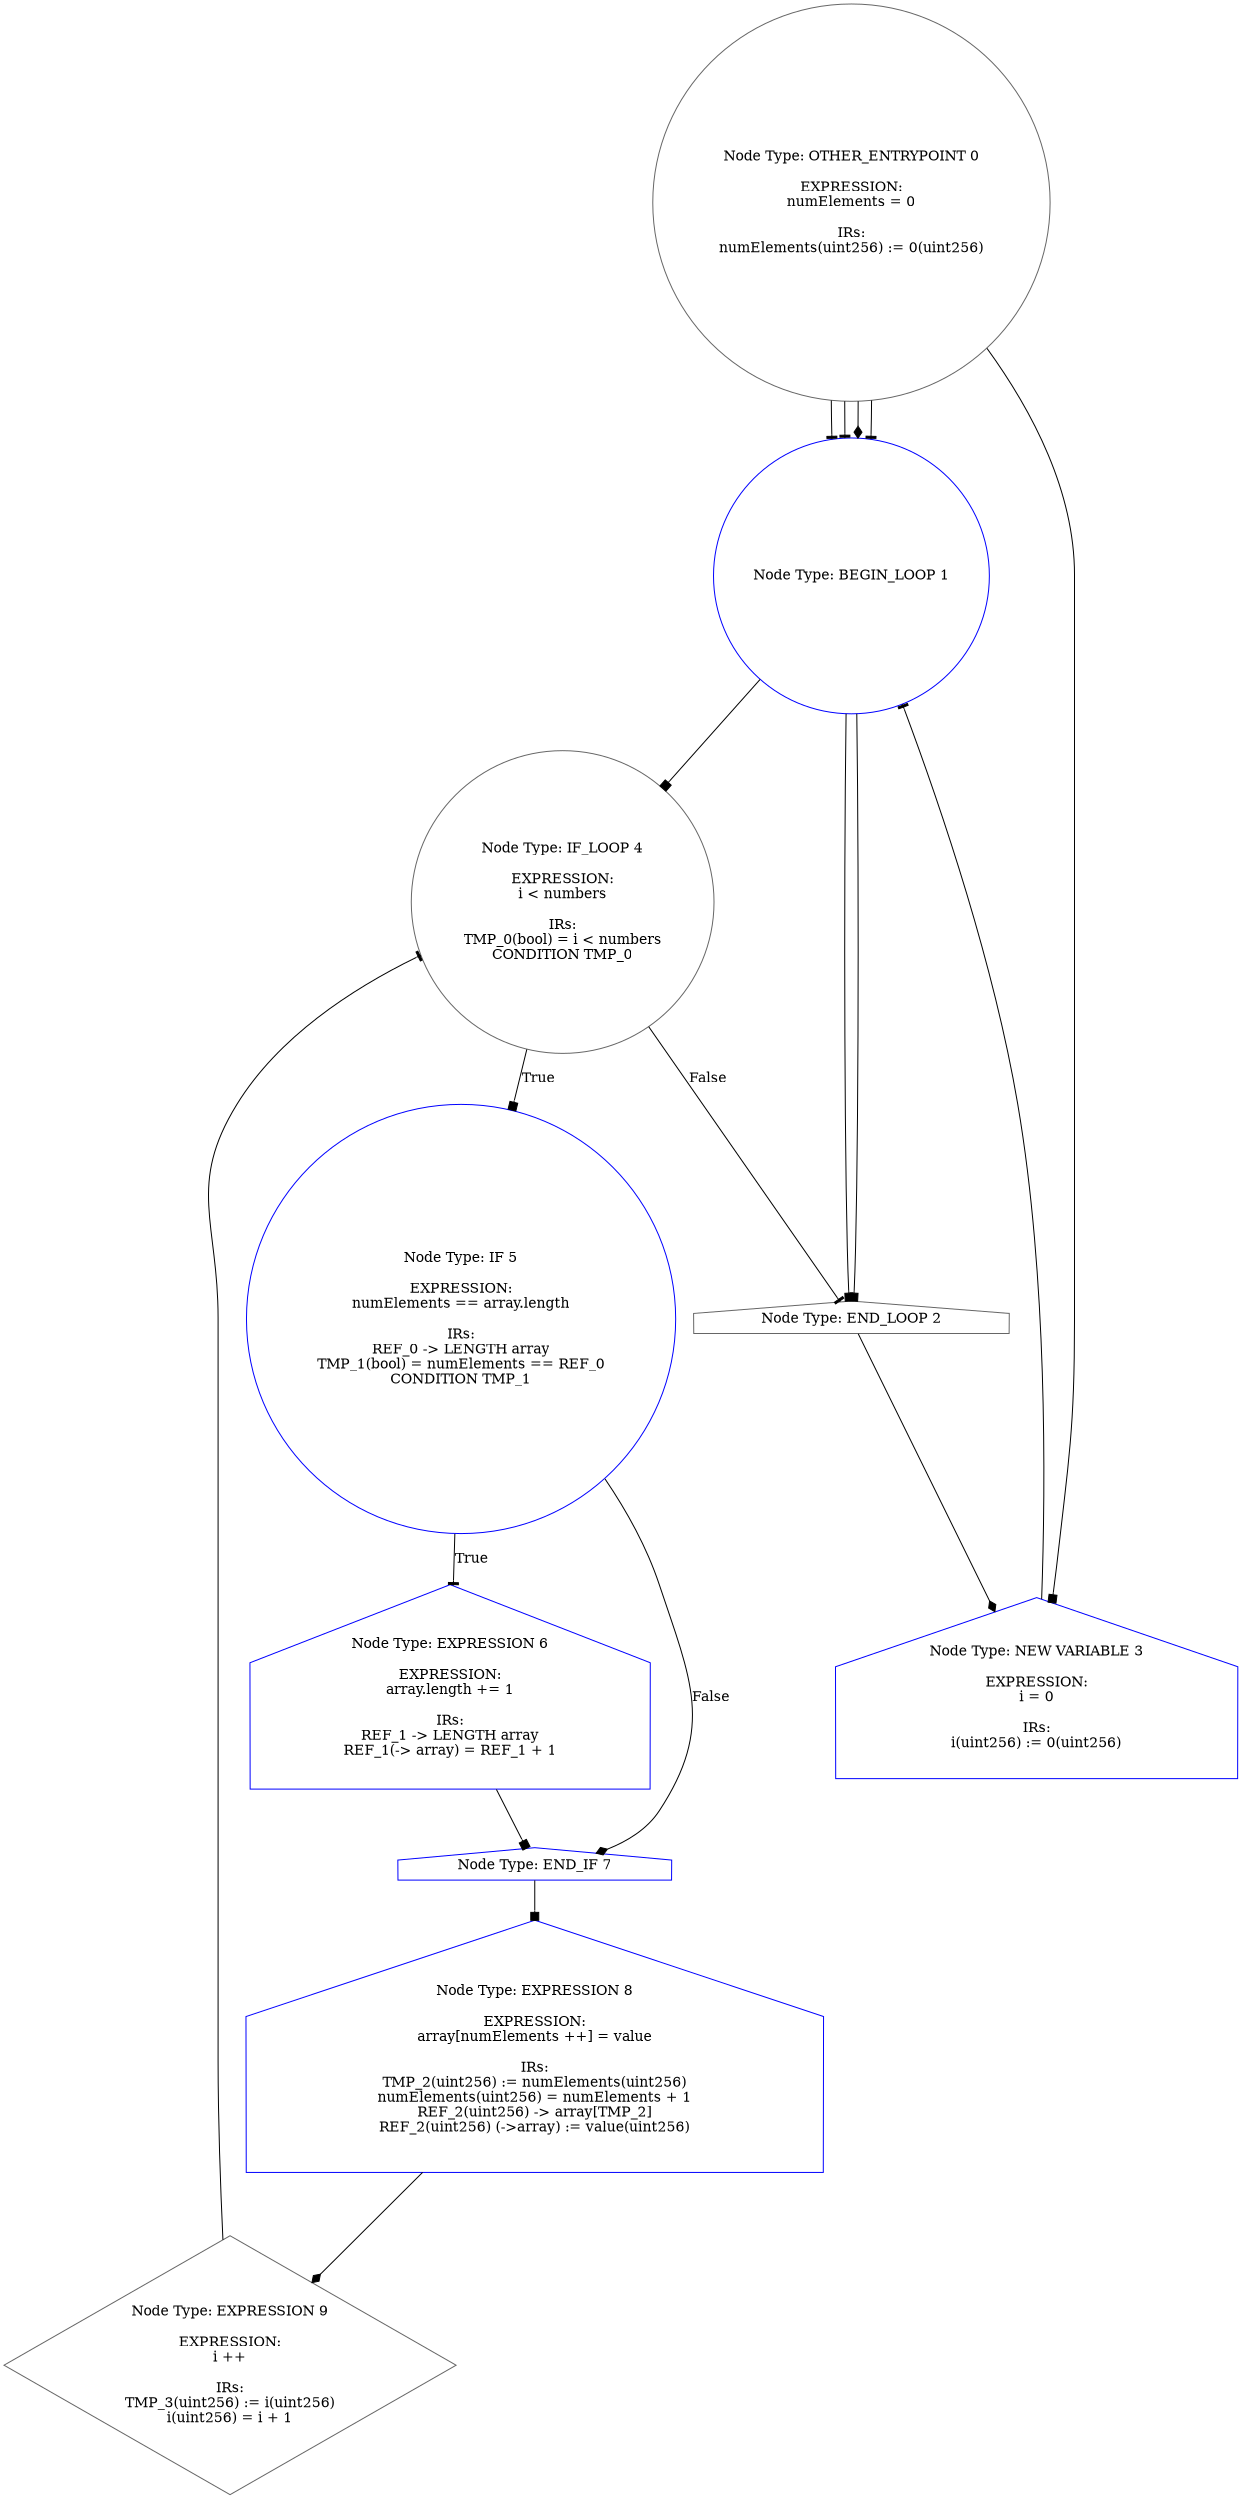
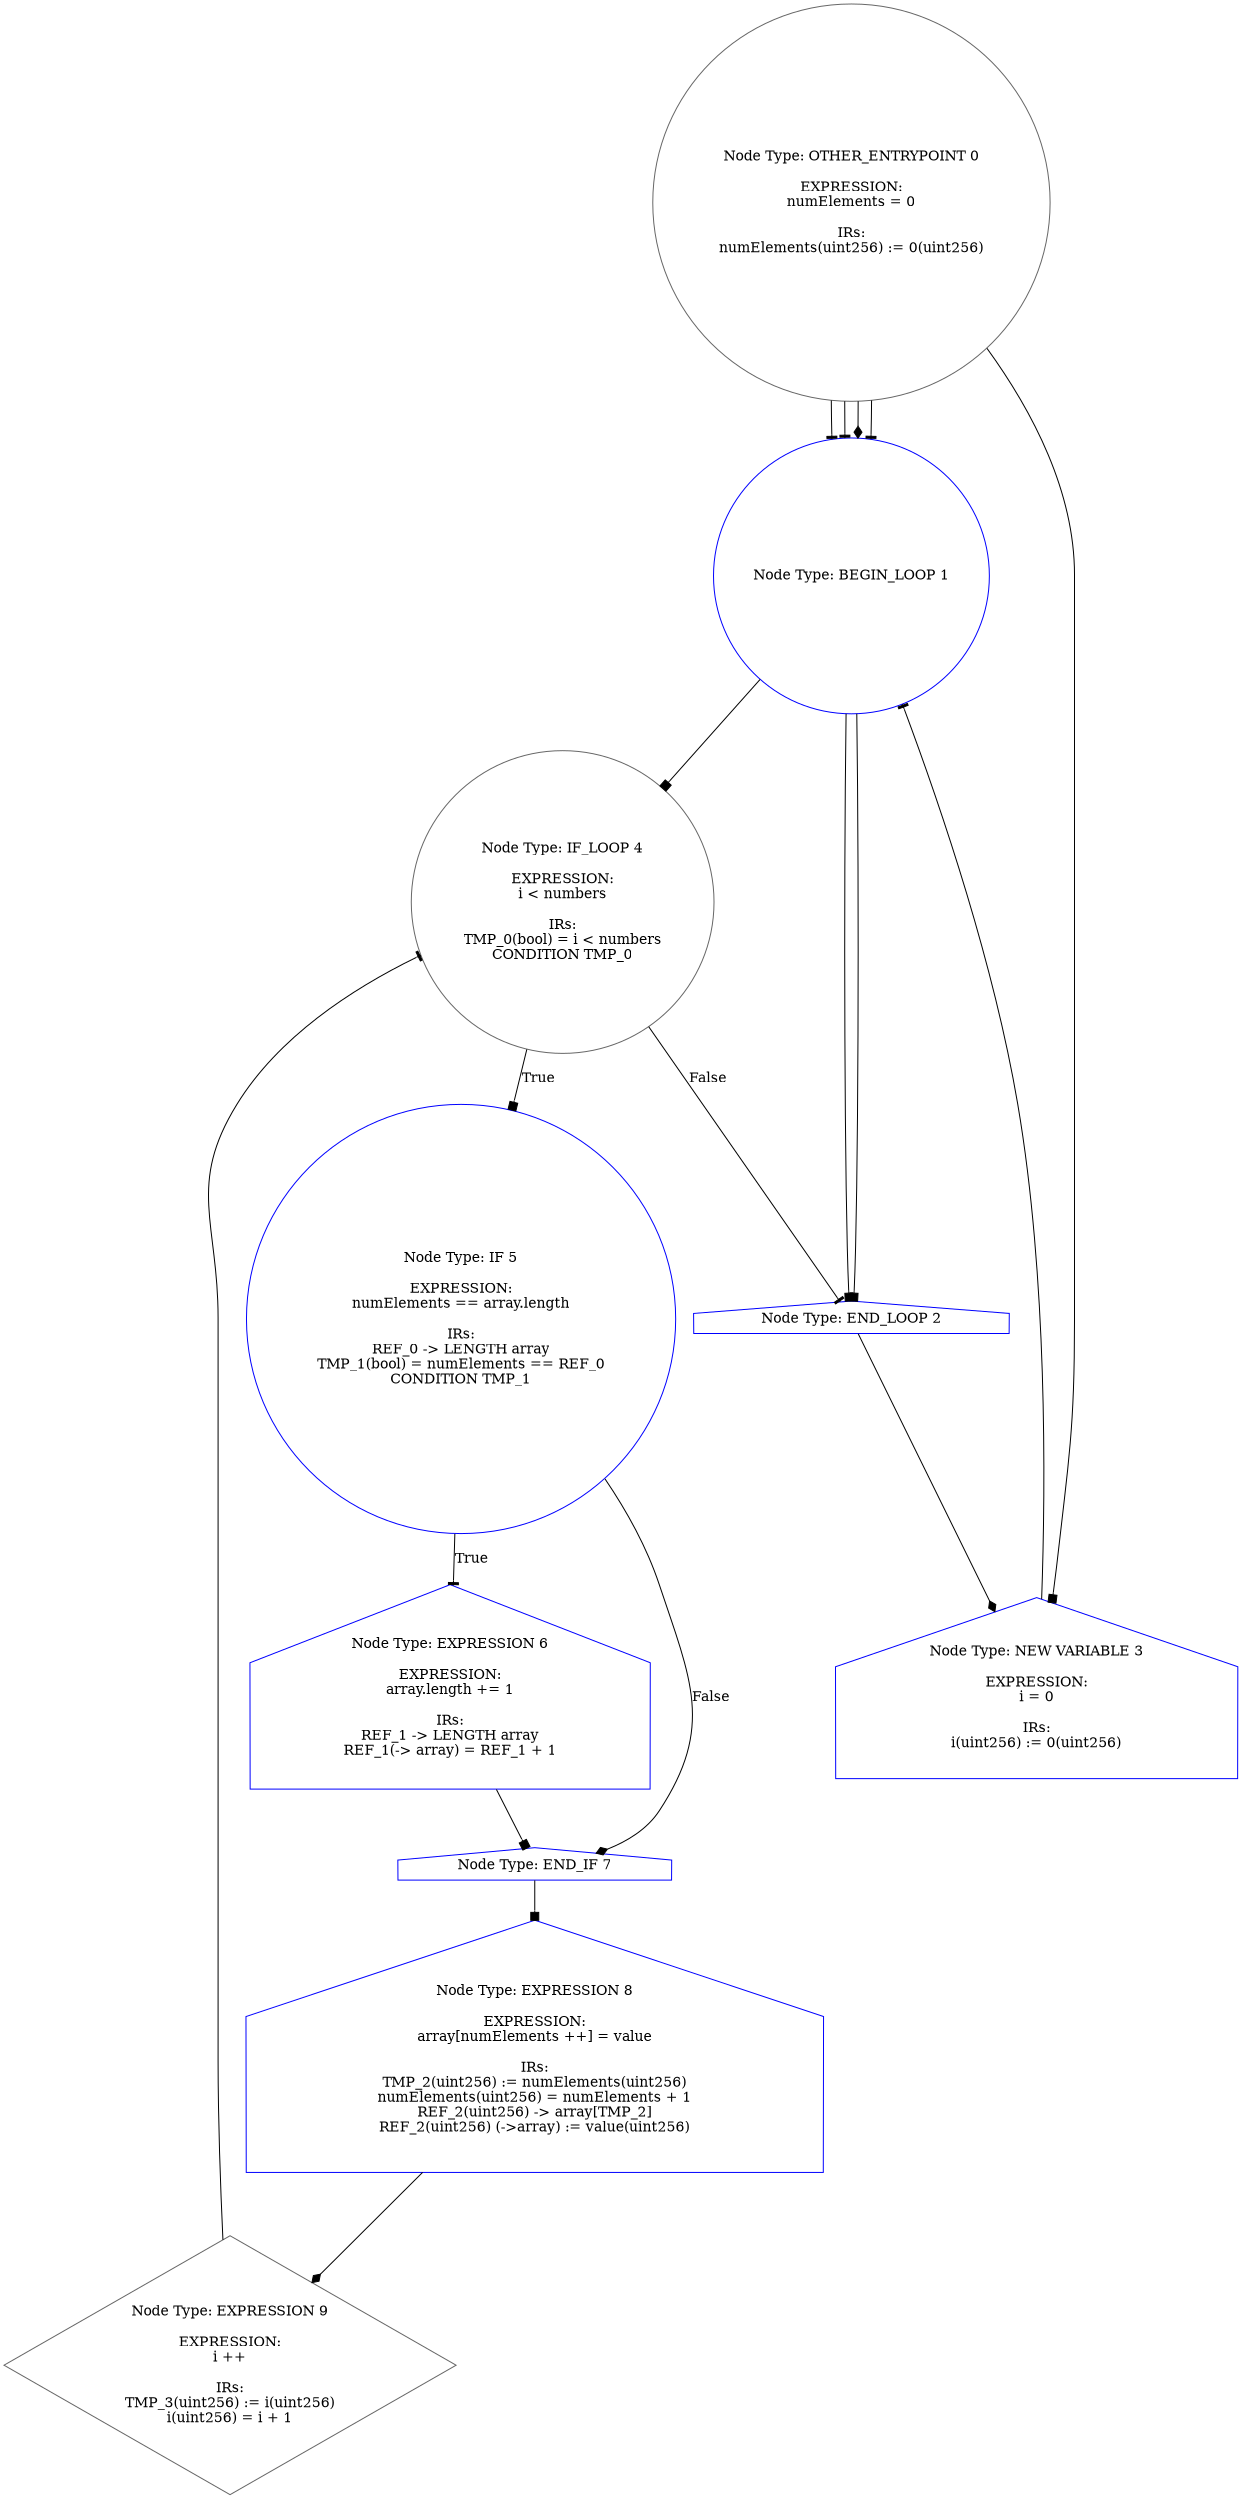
node "Node Type: END_LOOP 2": color gray40 -> blue
